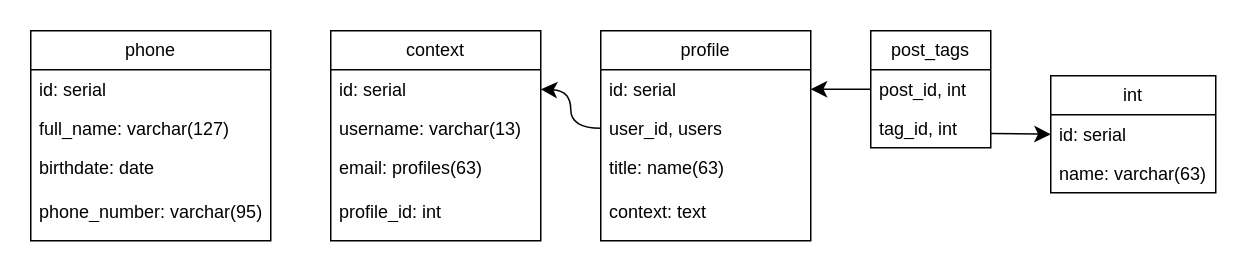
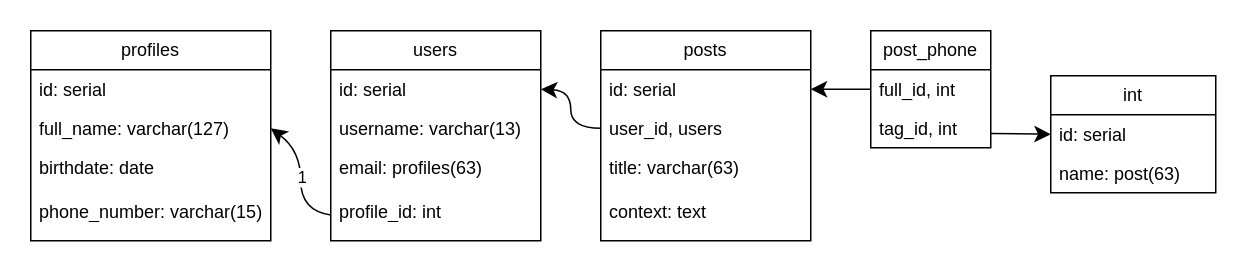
node "phone": label "phone" -> "profiles"
node "context": label "context" -> "users"
node "profile": label "profile" -> "posts"
node "post_tags": label "post_tags" -> "post_phone"
node "post_id, int": label "post_id, int" -> "full_id, int"
node "title: name(63) context: text": label "title: name(63) context: text" -> "title: varchar(63) context: text"
edge "email: profiles(63) profile_id: int" -> "full_name: varchar(127)": added, label "1"
node "name: varchar(63)": label "name: varchar(63)" -> "name: post(63)"
node "birthdate: date phone_number: varchar(95)": label "birthdate: date phone_number: varchar(95)" -> "birthdate: date phone_number: varchar(15)"
